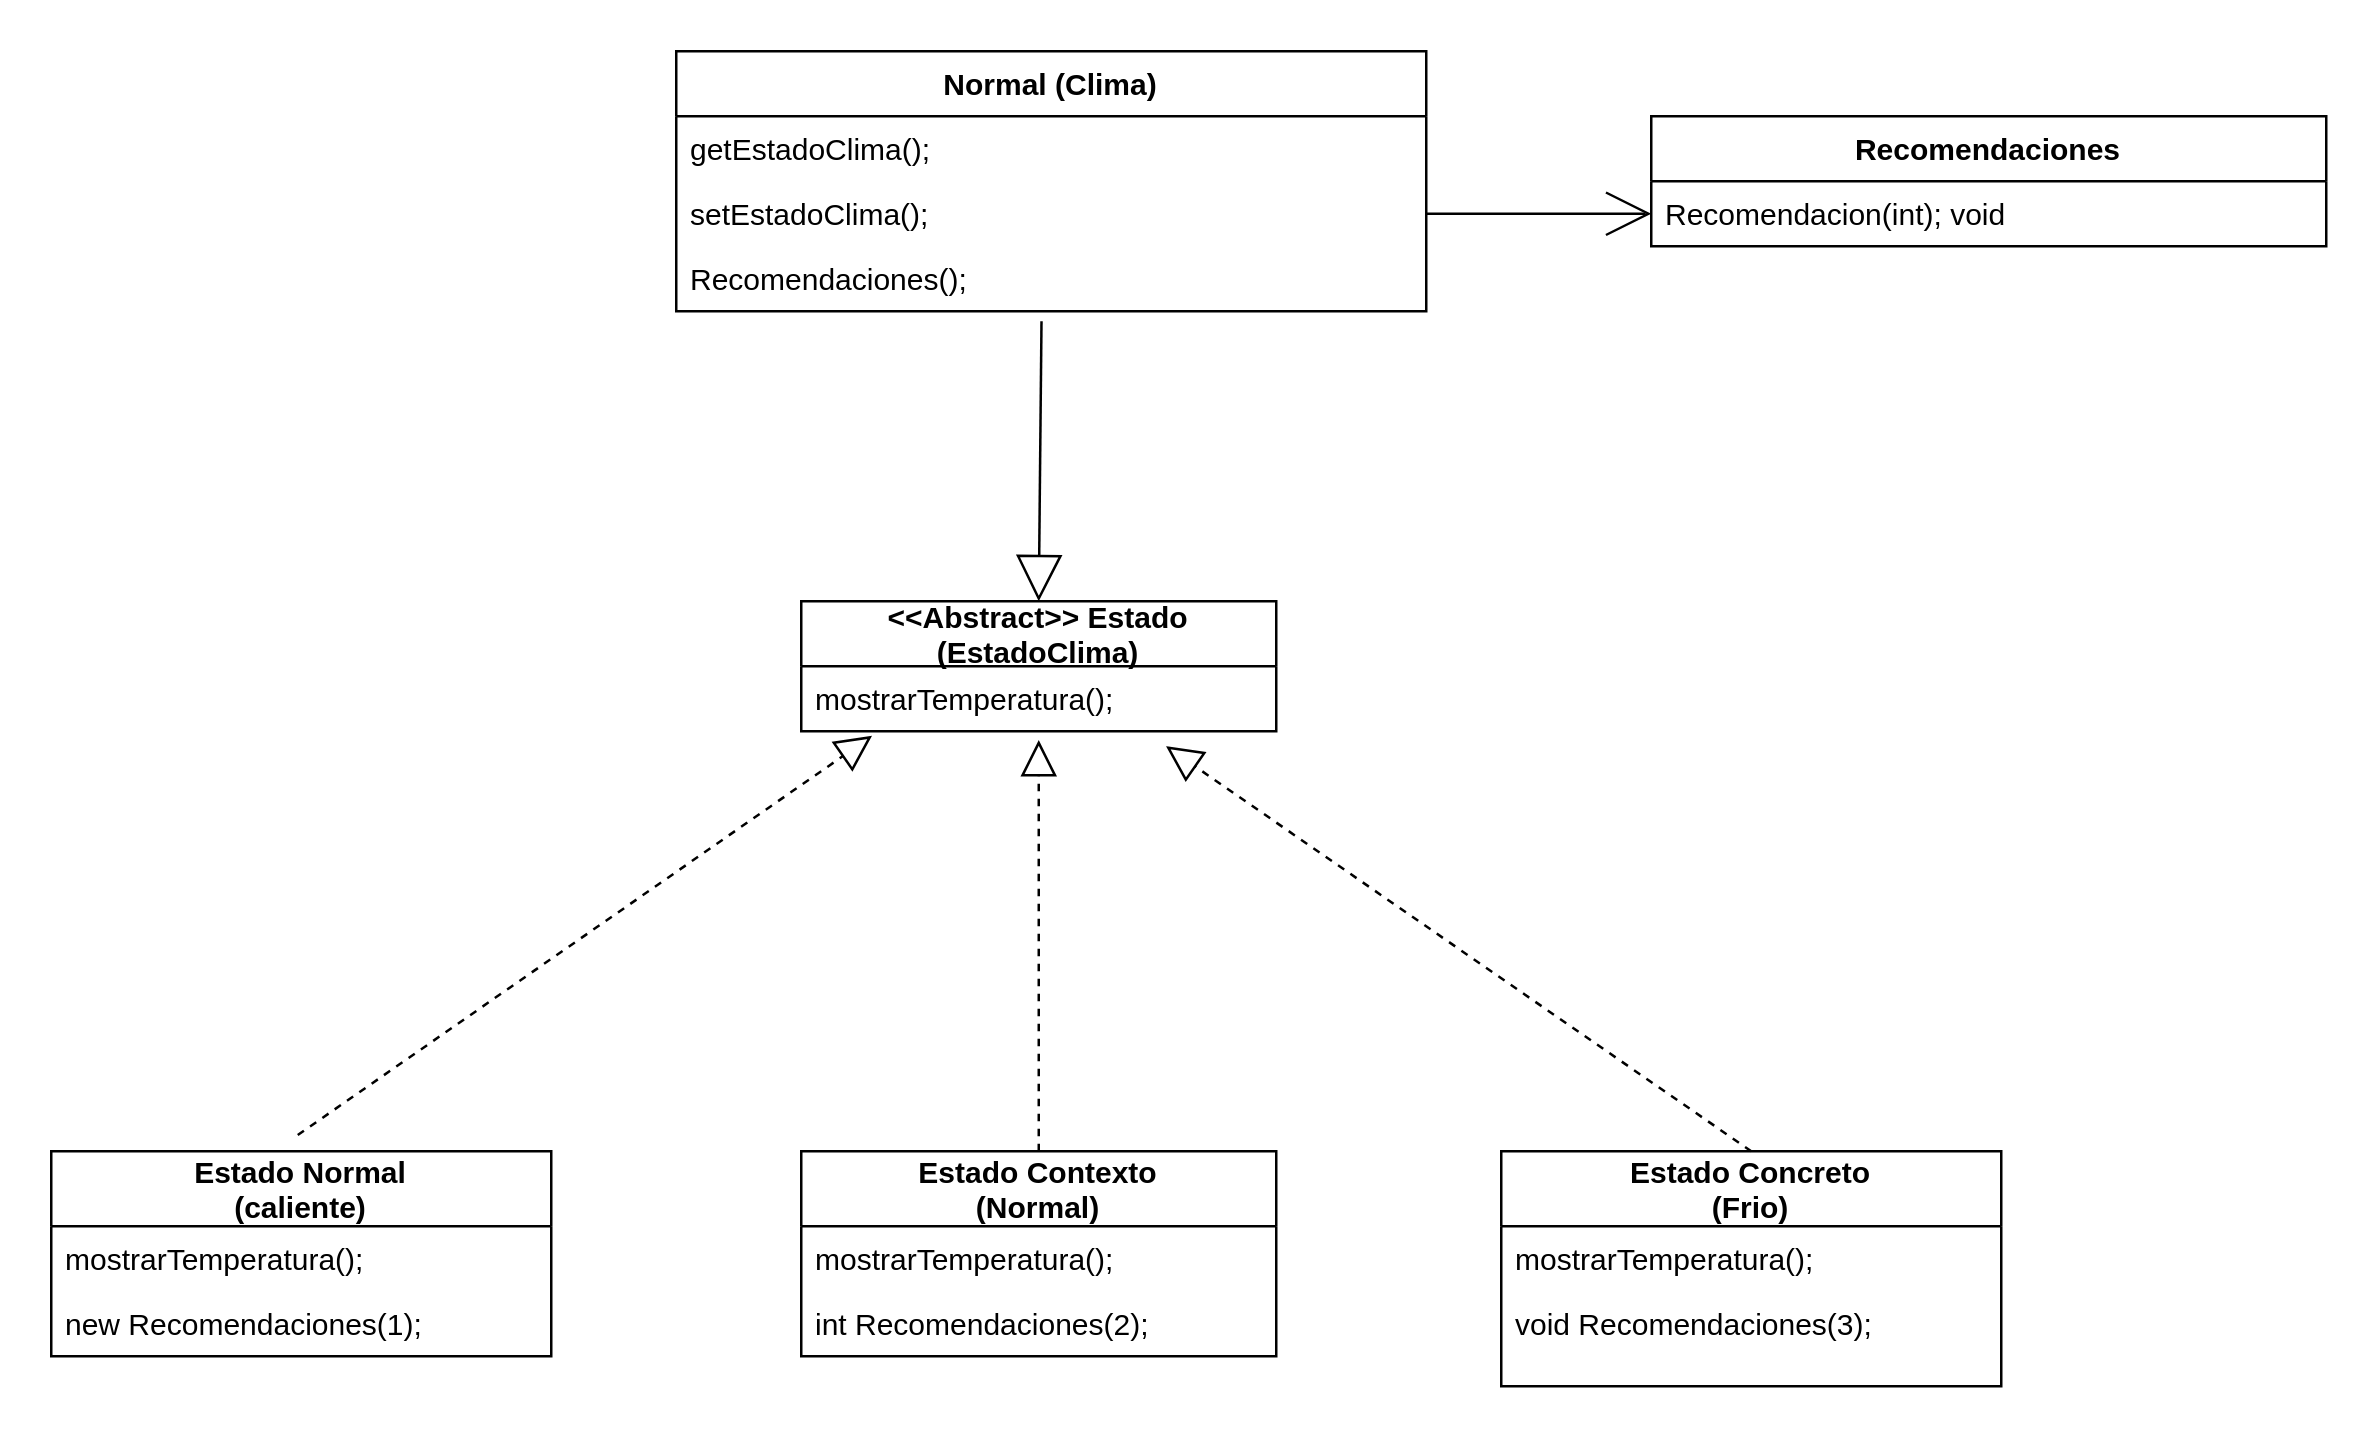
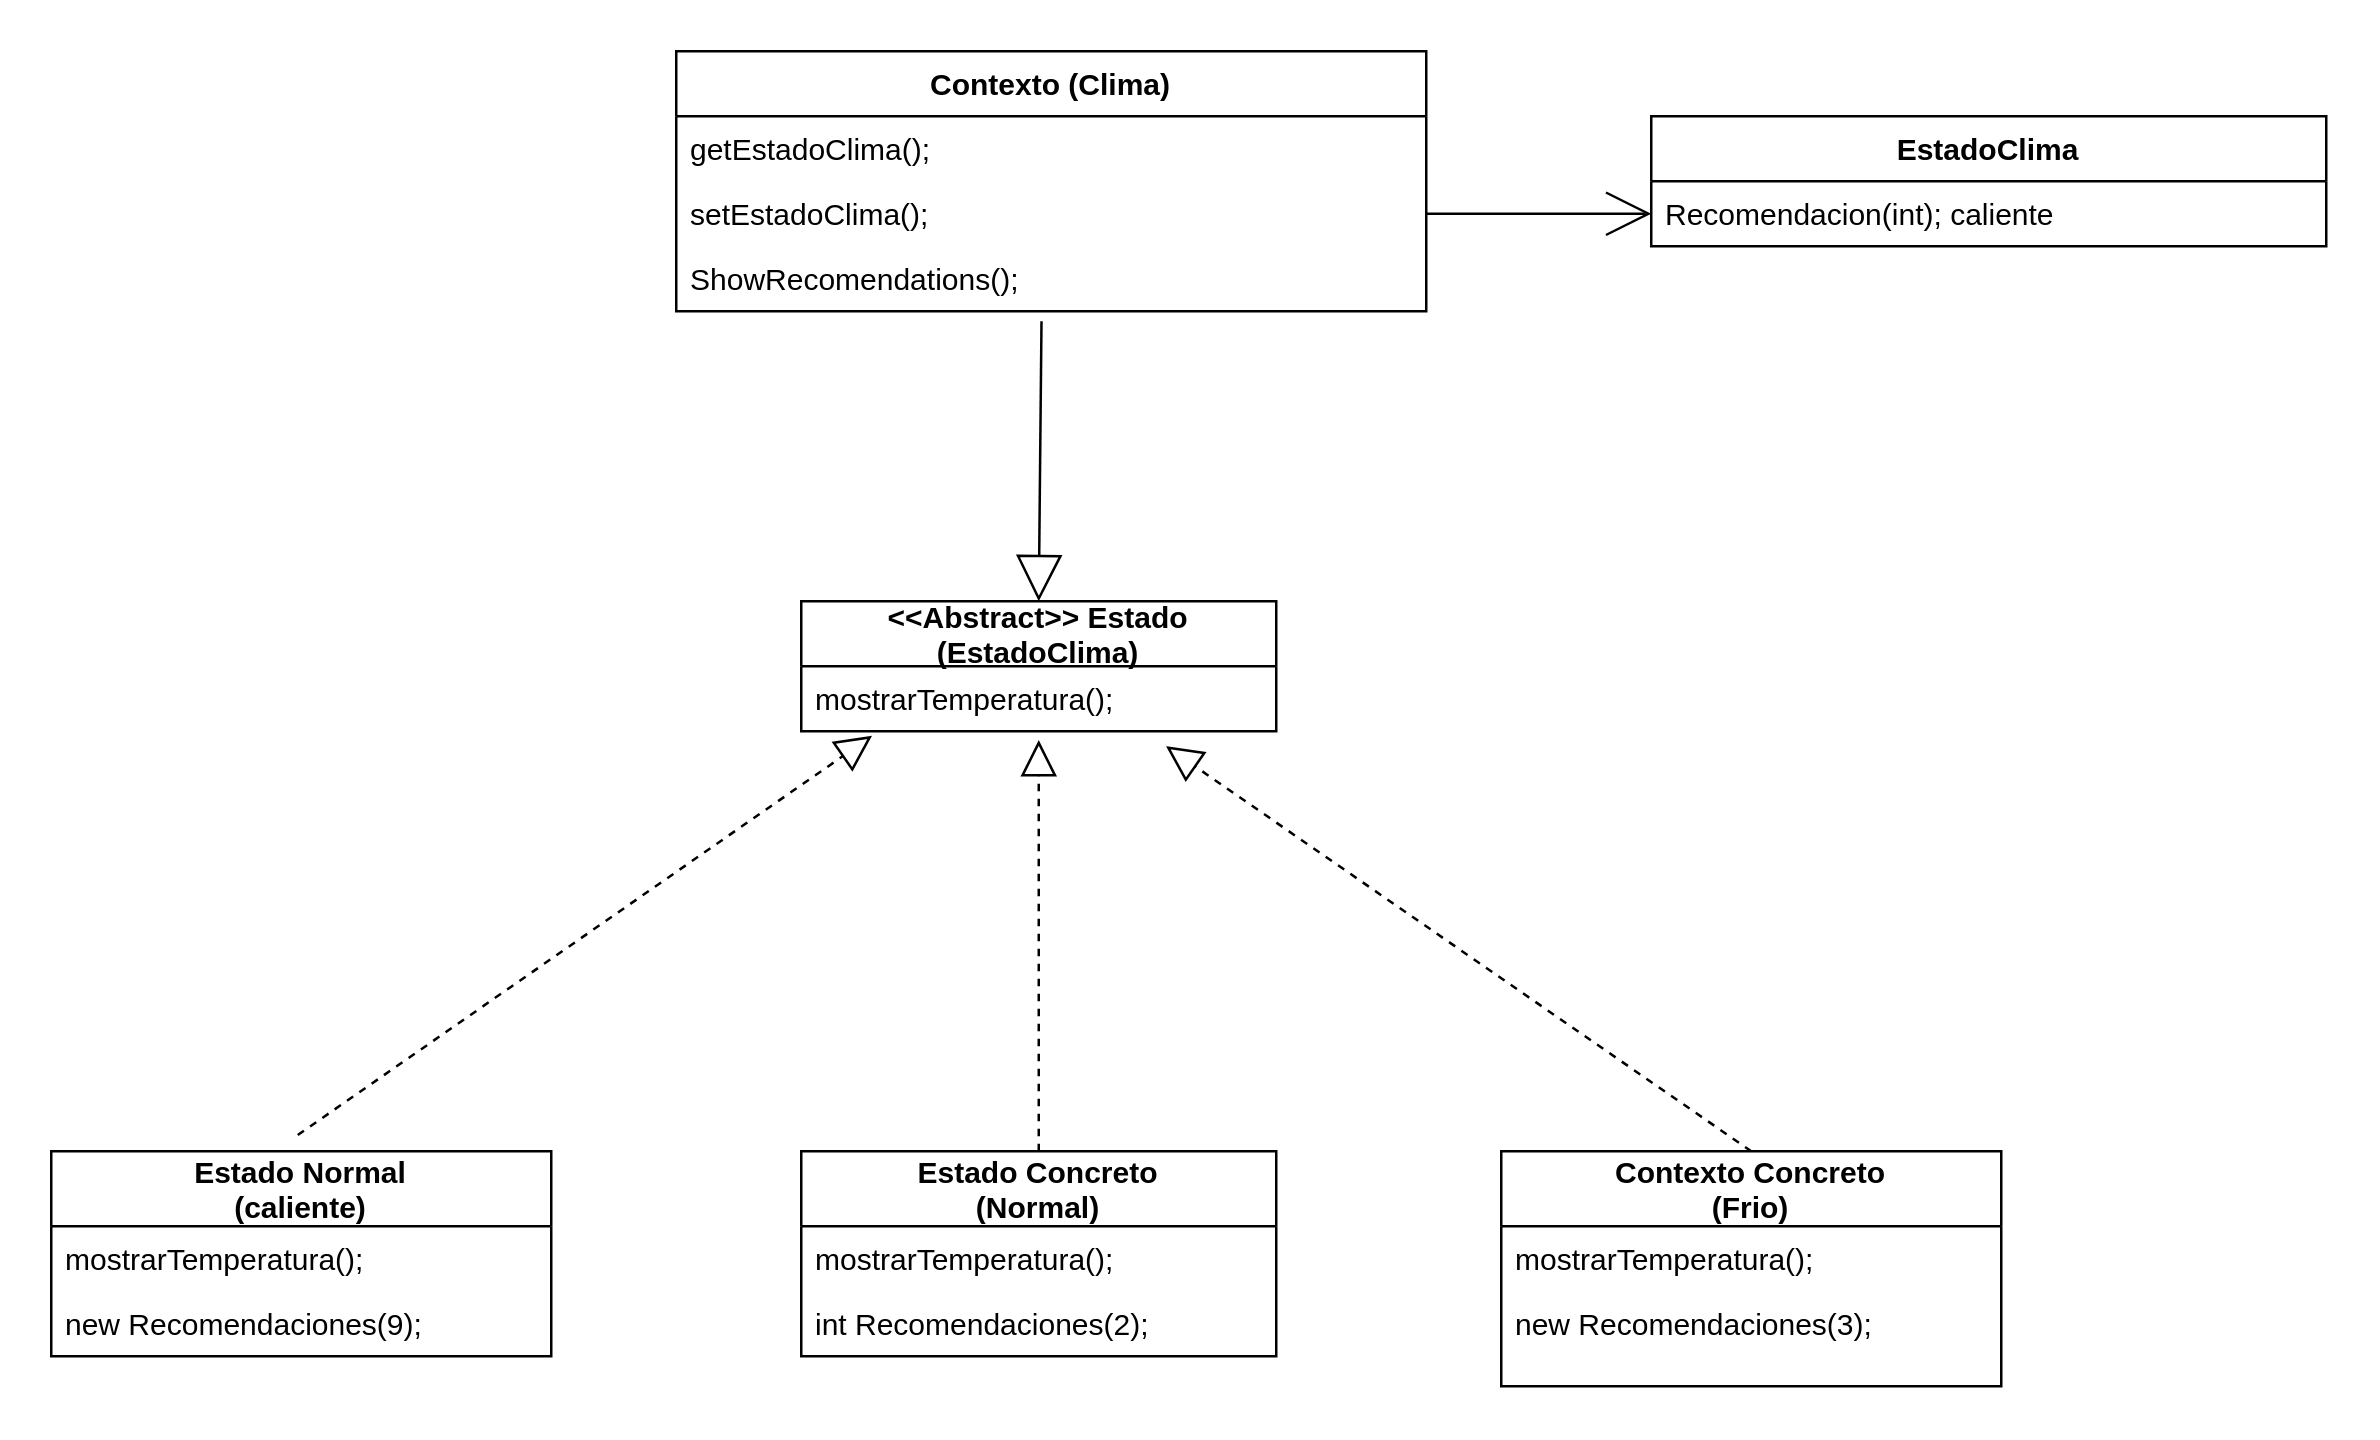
node "Normal (Clima)": label "Normal (Clima)" -> "Contexto (Clima)"
node "Recomendaciones": label "Recomendaciones" -> "EstadoClima"
node "Recomendacion(int); void": label "Recomendacion(int); void" -> "Recomendacion(int); caliente"
node "Recomendaciones();": label "Recomendaciones();" -> "ShowRecomendations();"
node "Estado Contexto (Normal)": label "Estado Contexto (Normal)" -> "Estado Concreto (Normal)"
node "Estado Concreto (Frio)": label "Estado Concreto (Frio)" -> "Contexto Concreto (Frio)"
node "new Recomendaciones(1);": label "new Recomendaciones(1);" -> "new Recomendaciones(9);"
node "void Recomendaciones(3);": label "void Recomendaciones(3);" -> "new Recomendaciones(3);"
